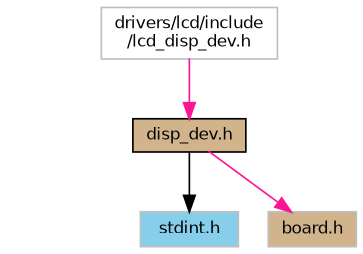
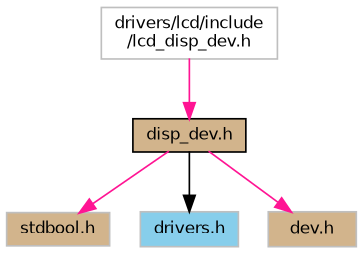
node "stdbool.h": added
node "stdint.h": label "stdint.h" -> "drivers.h"
node "board.h": label "board.h" -> "dev.h"
